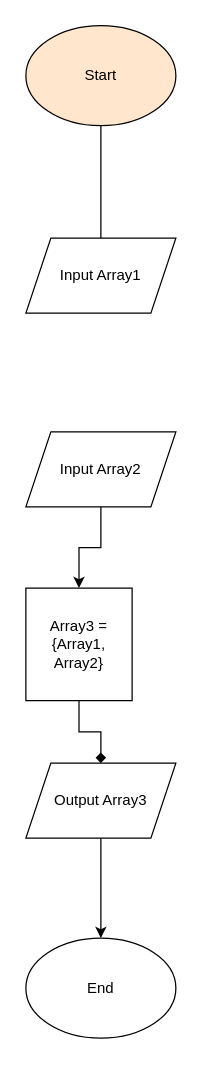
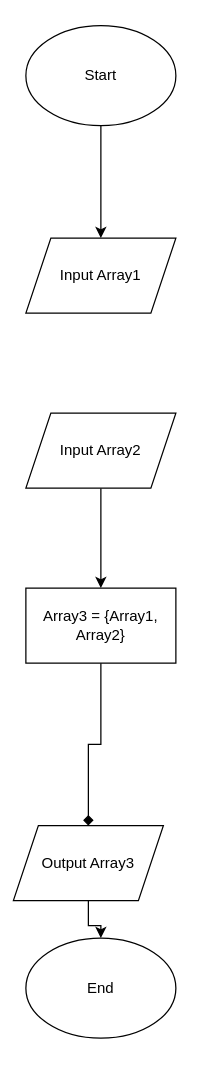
node "Start": fillcolor #ffe6cc -> #ffffff
edge "Start" -- "Input Array1": arrowhead none -> classic
node "Input Array2": moved (101, 469) -> (101, 451)
node "Array3 = {Array1, Array2}": size 106x113 -> 150x75
node "Output Array3": moved (101, 801) -> (88, 863)
